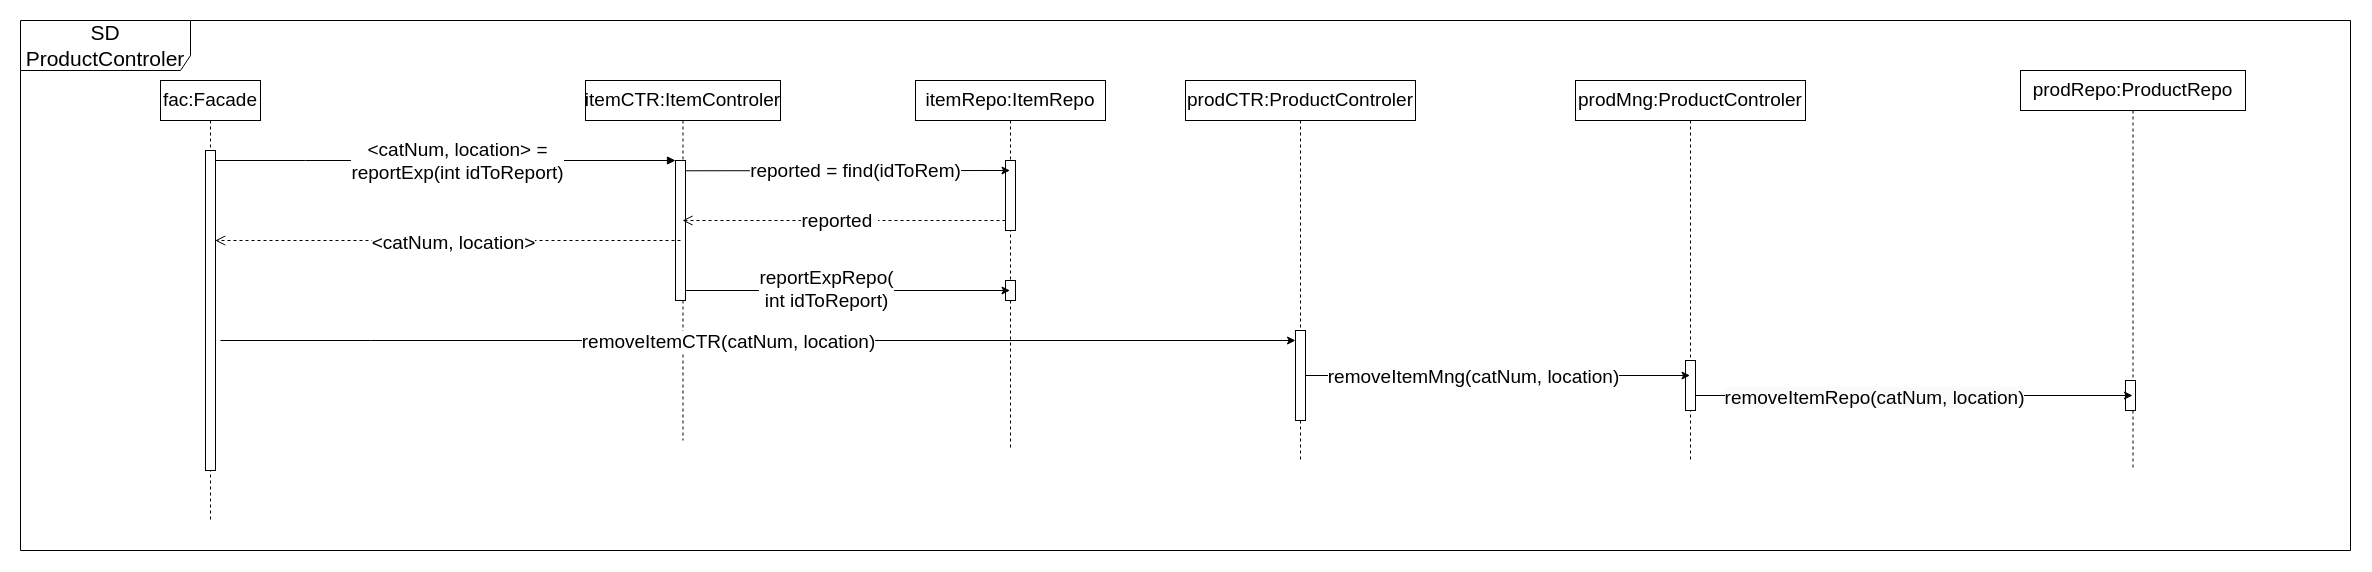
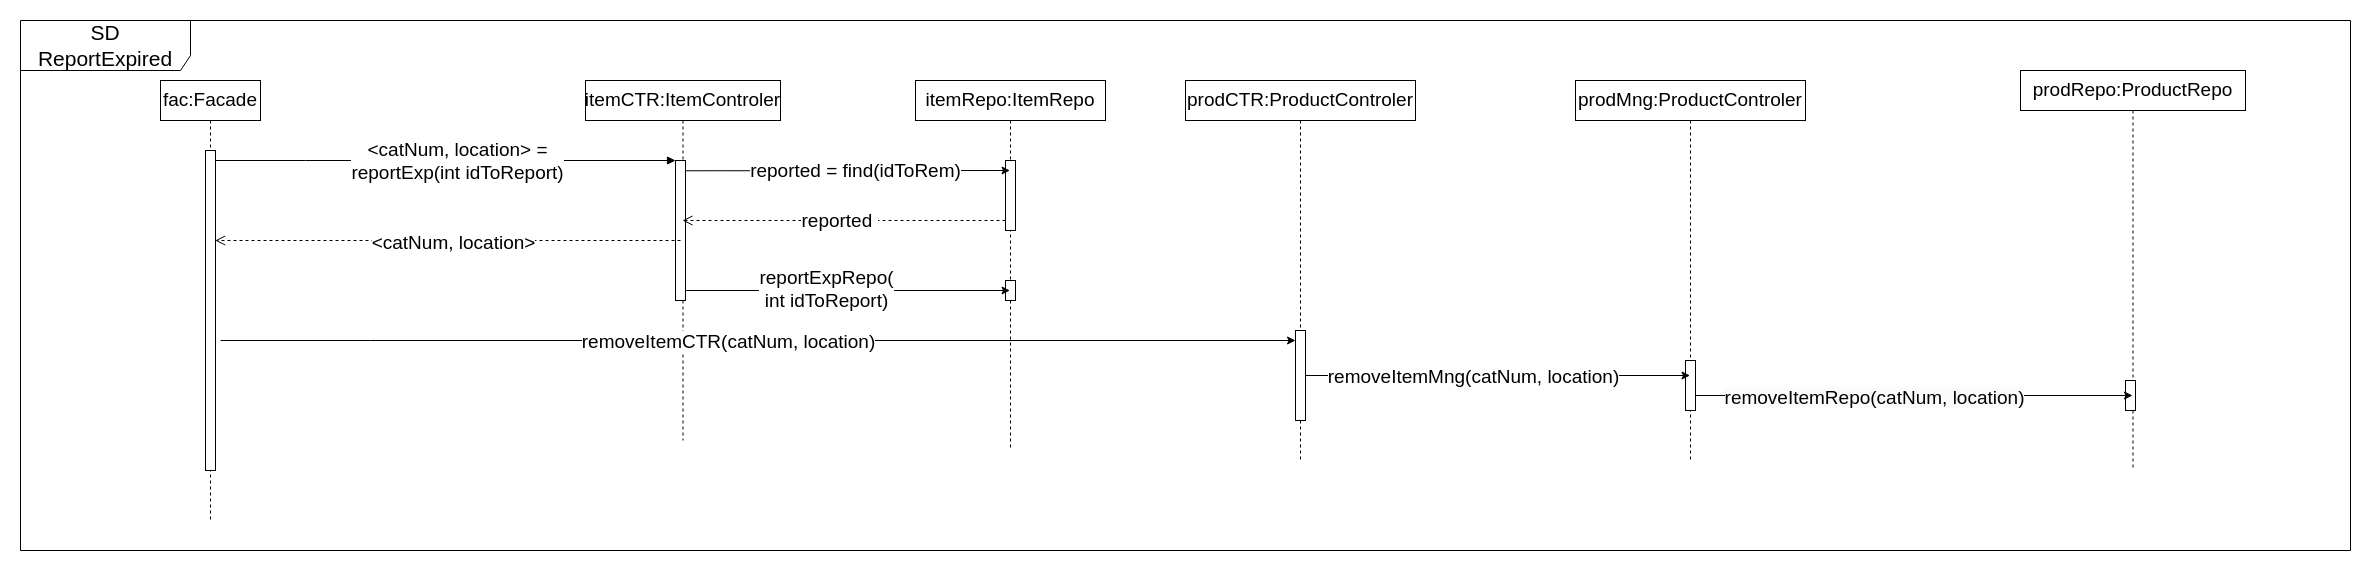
node "SD ProductControler": label "SD ProductControler" -> "SD ReportExpired"
